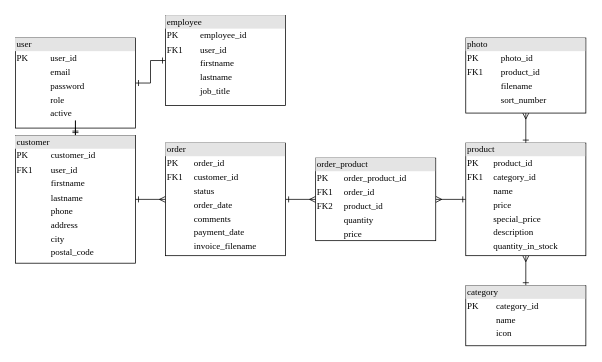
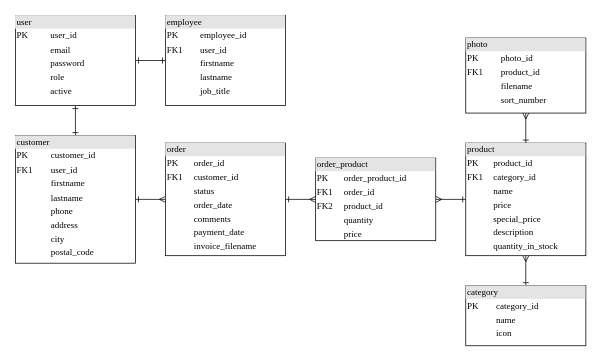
node "user PK user_id email password role active": moved (75, 83) -> (75, 60)
